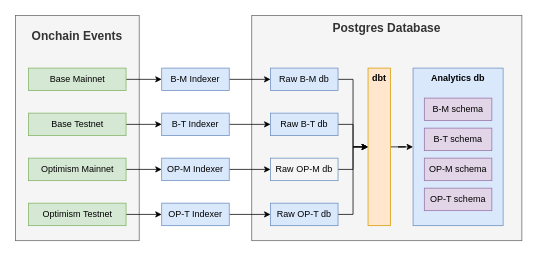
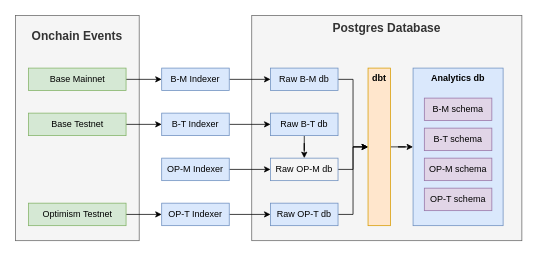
edge "Raw B-T db" -> "dbt": now "Raw B-T db" -> "Raw OP-M db"
node "Optimism Mainnet": removed
edge "Optimism Mainnet" -> "OP-M Indexer": removed
